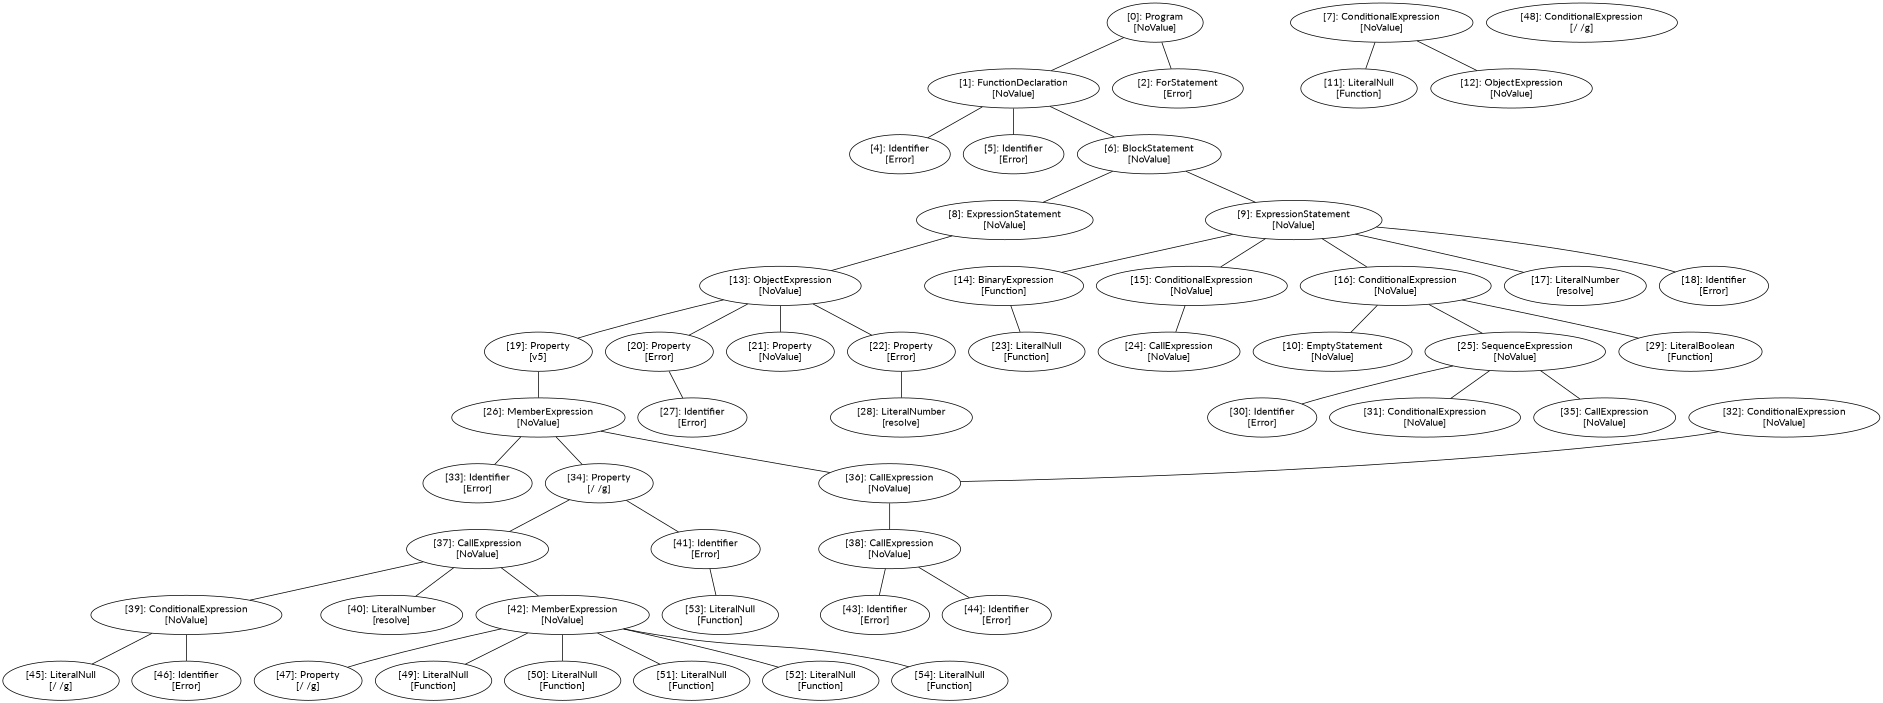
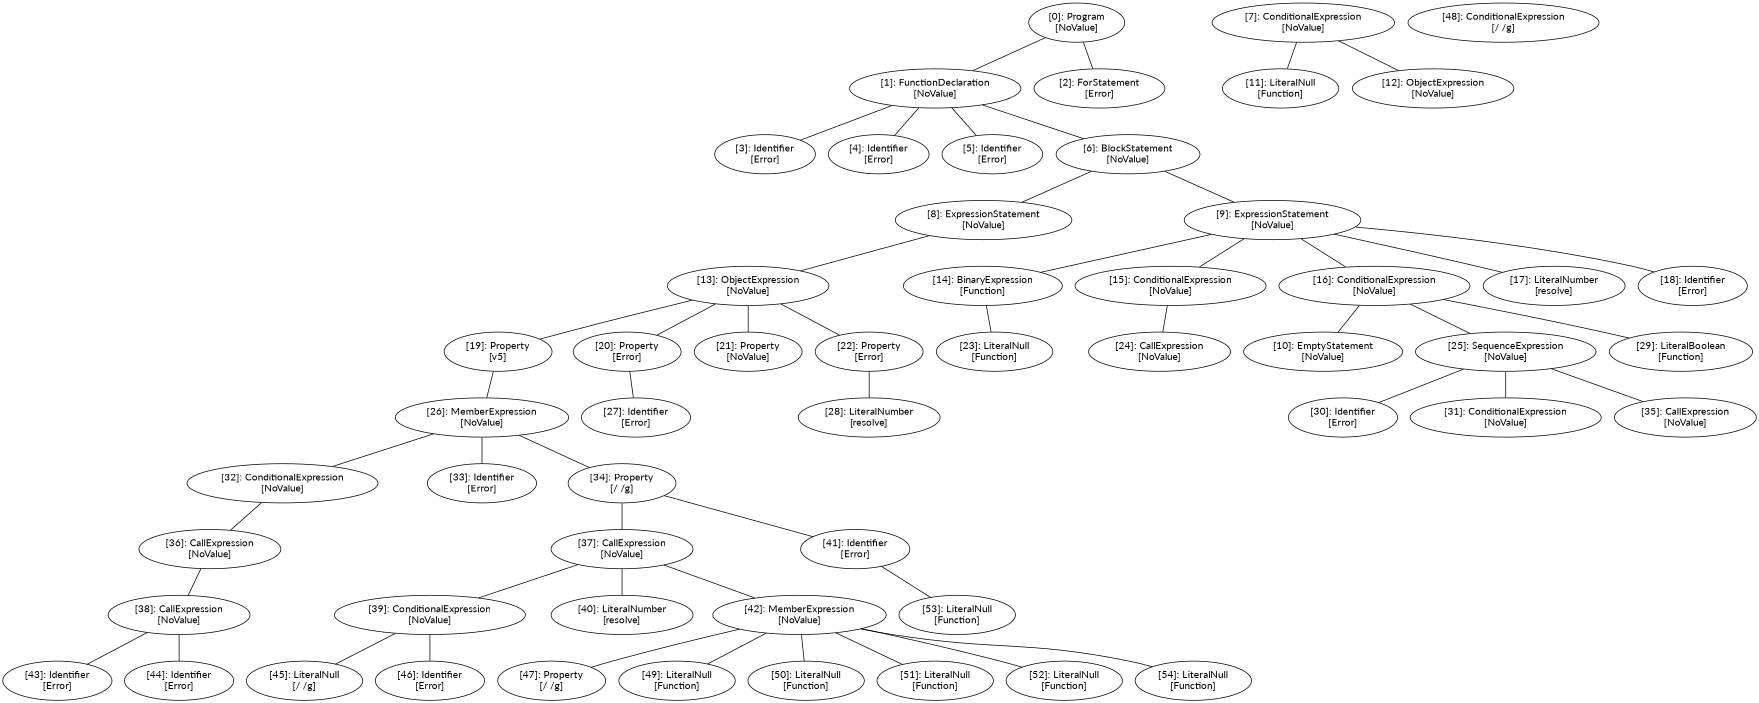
node "[3]: Identifier [Error]": added
edge "[26]: MemberExpression [NoValue]" -- "[36]: CallExpression [NoValue]": now "[26]: MemberExpression [NoValue]" -- "[32]: ConditionalExpression [NoValue]"
